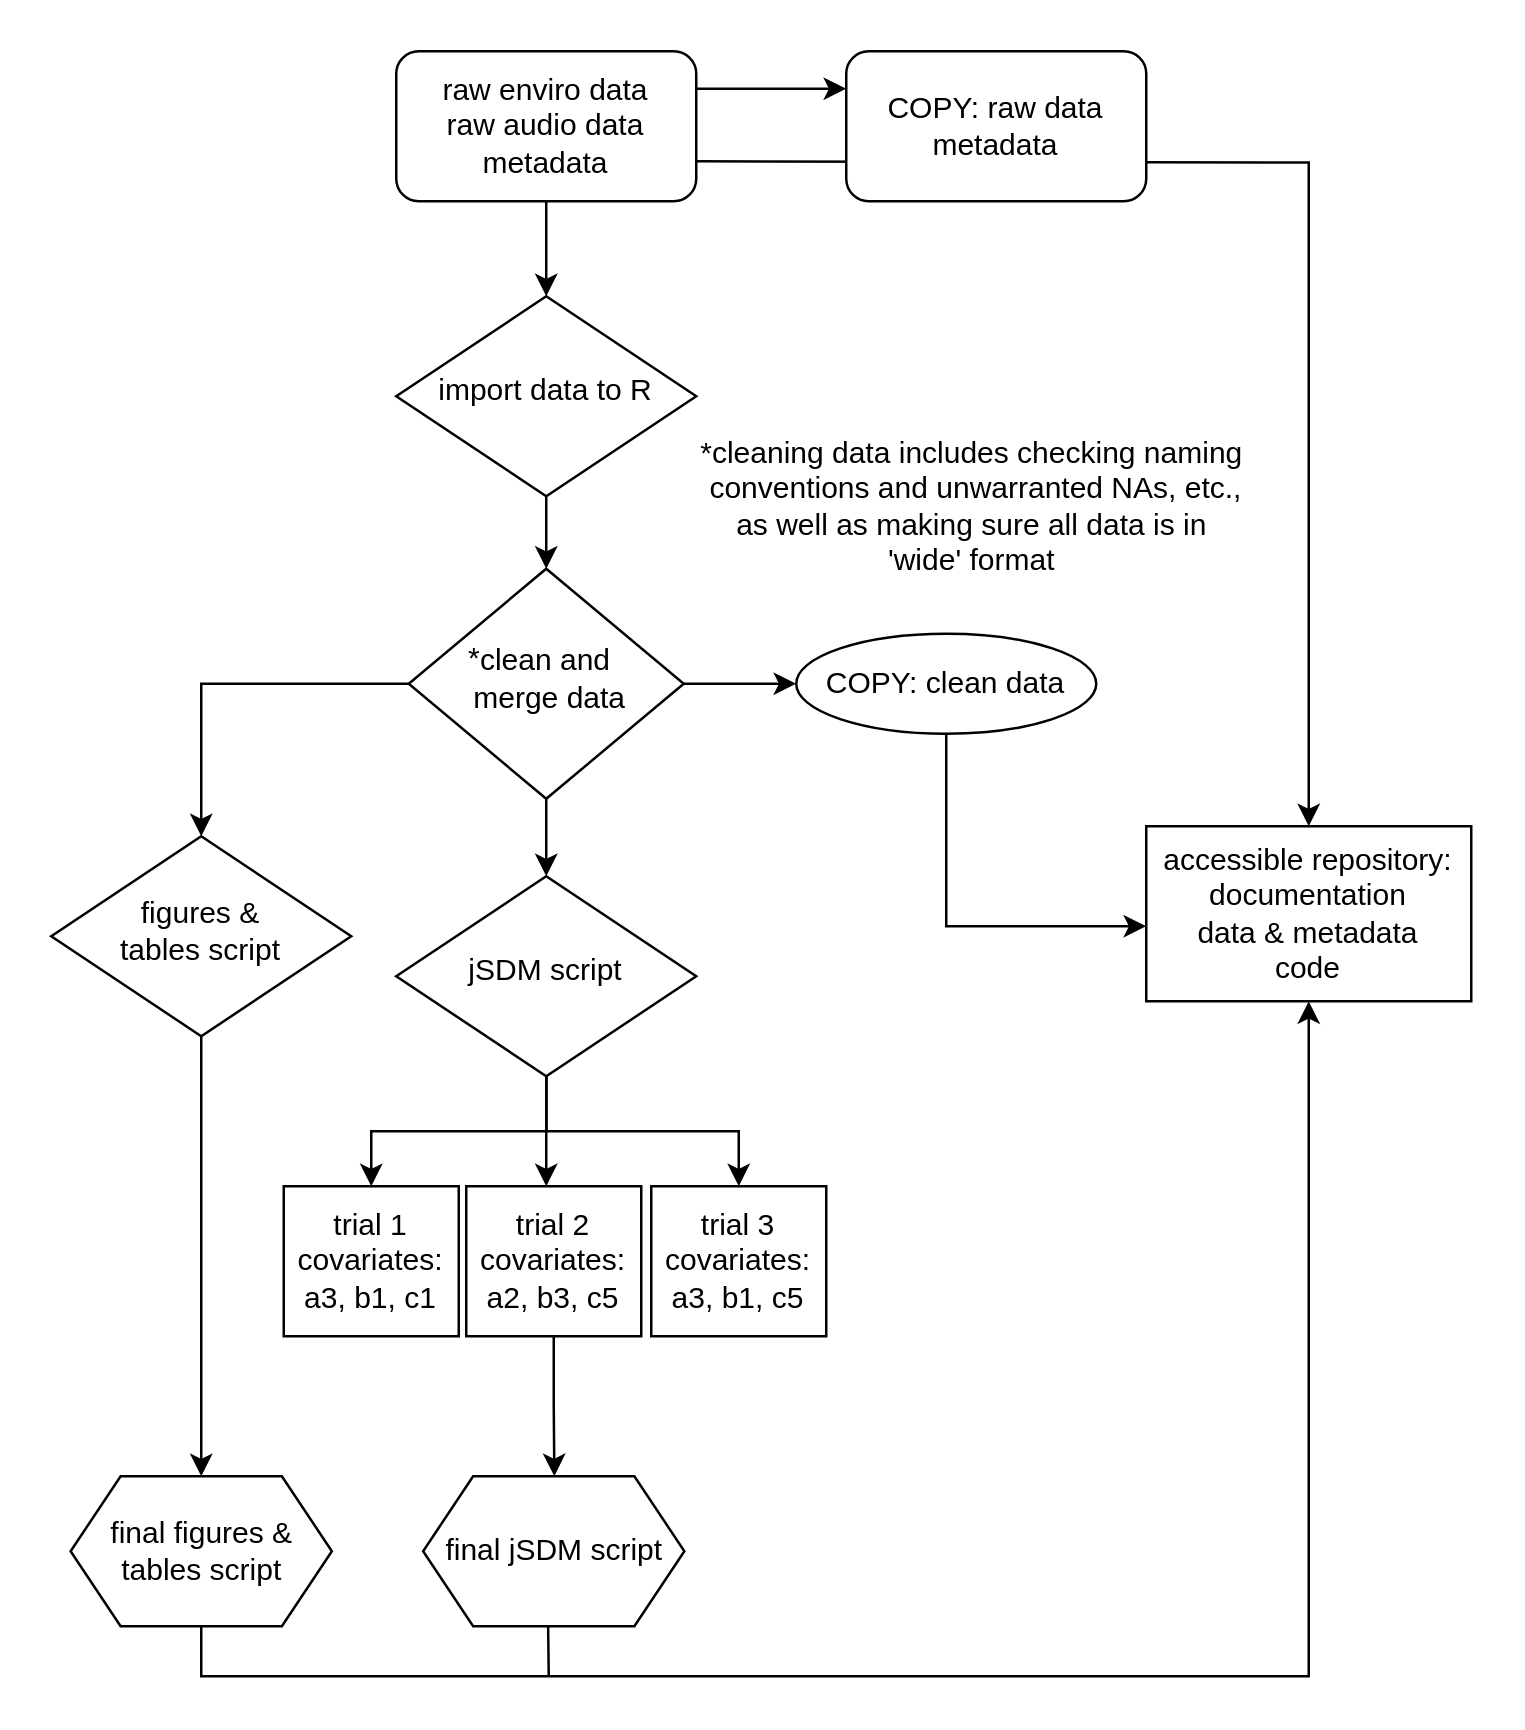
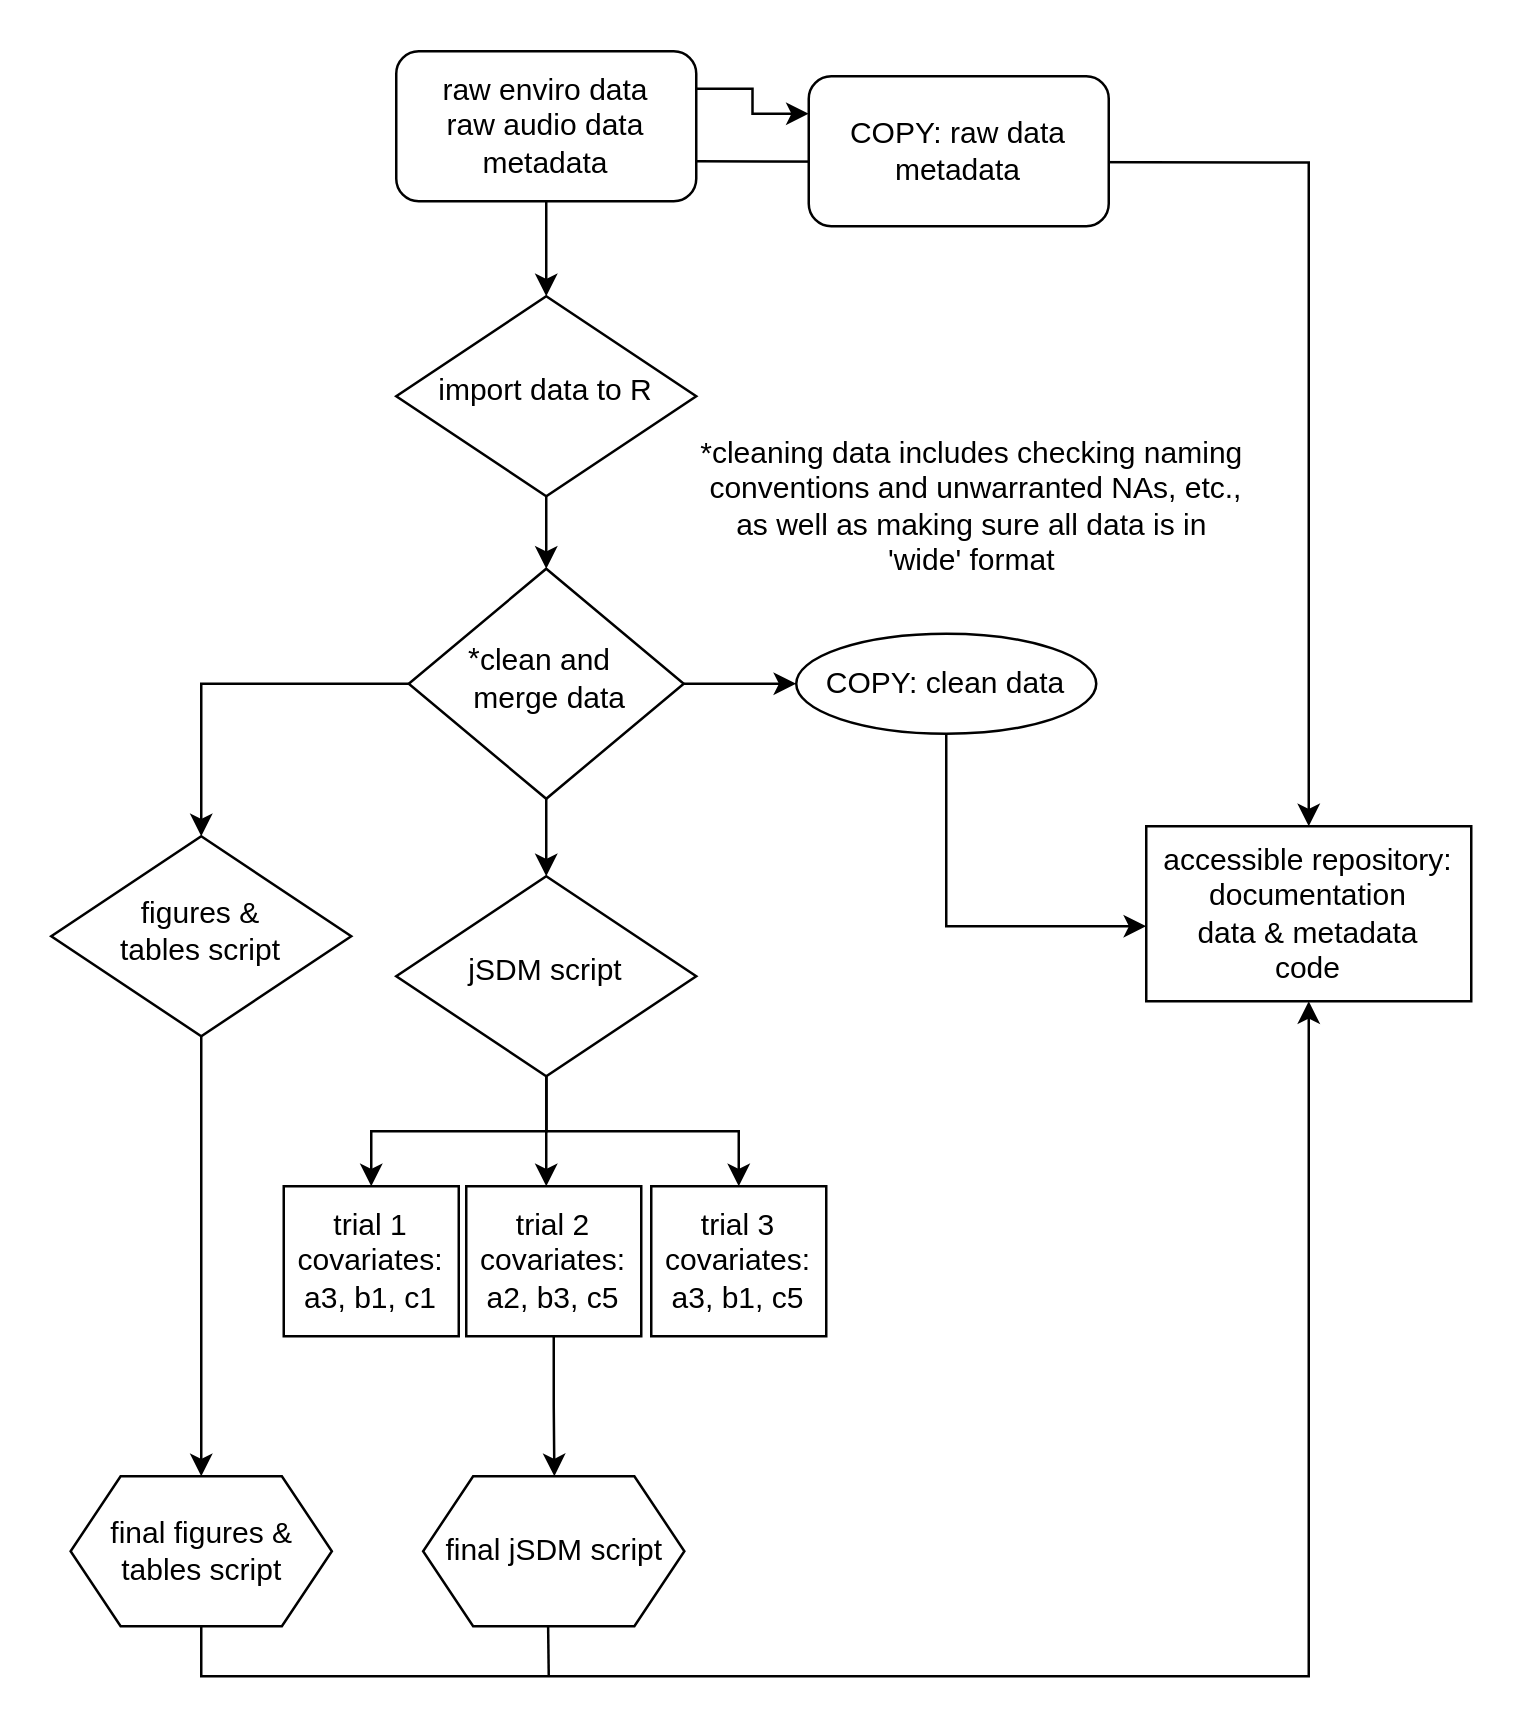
node "COPY: raw datametadata": moved (996, 126) -> (959, 151)
